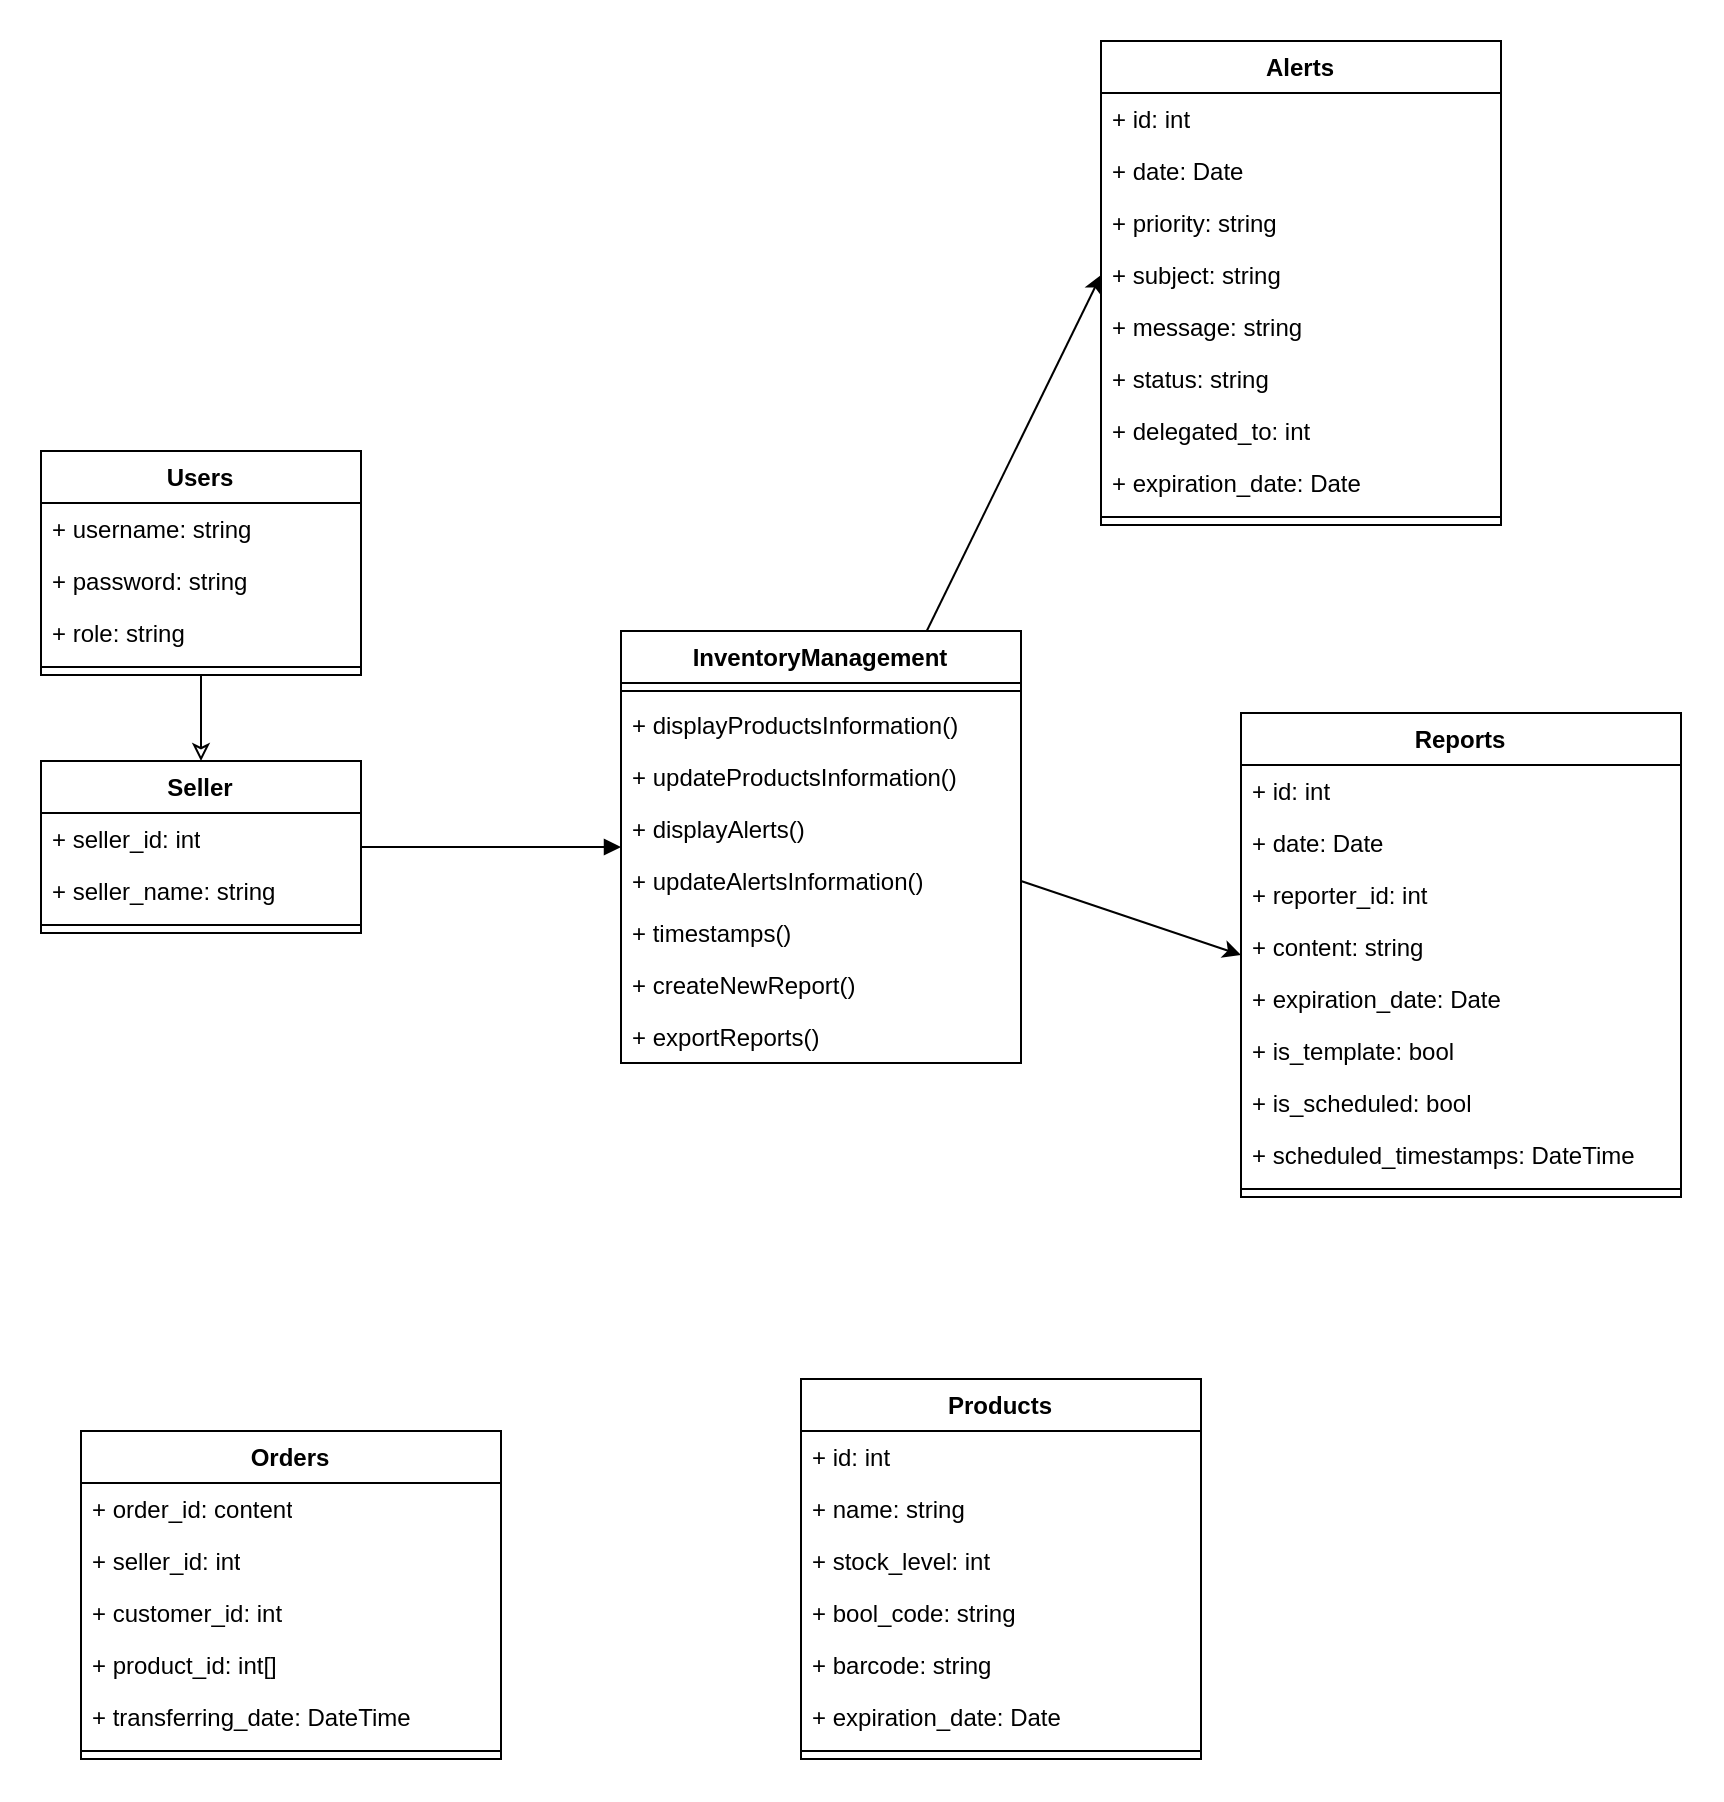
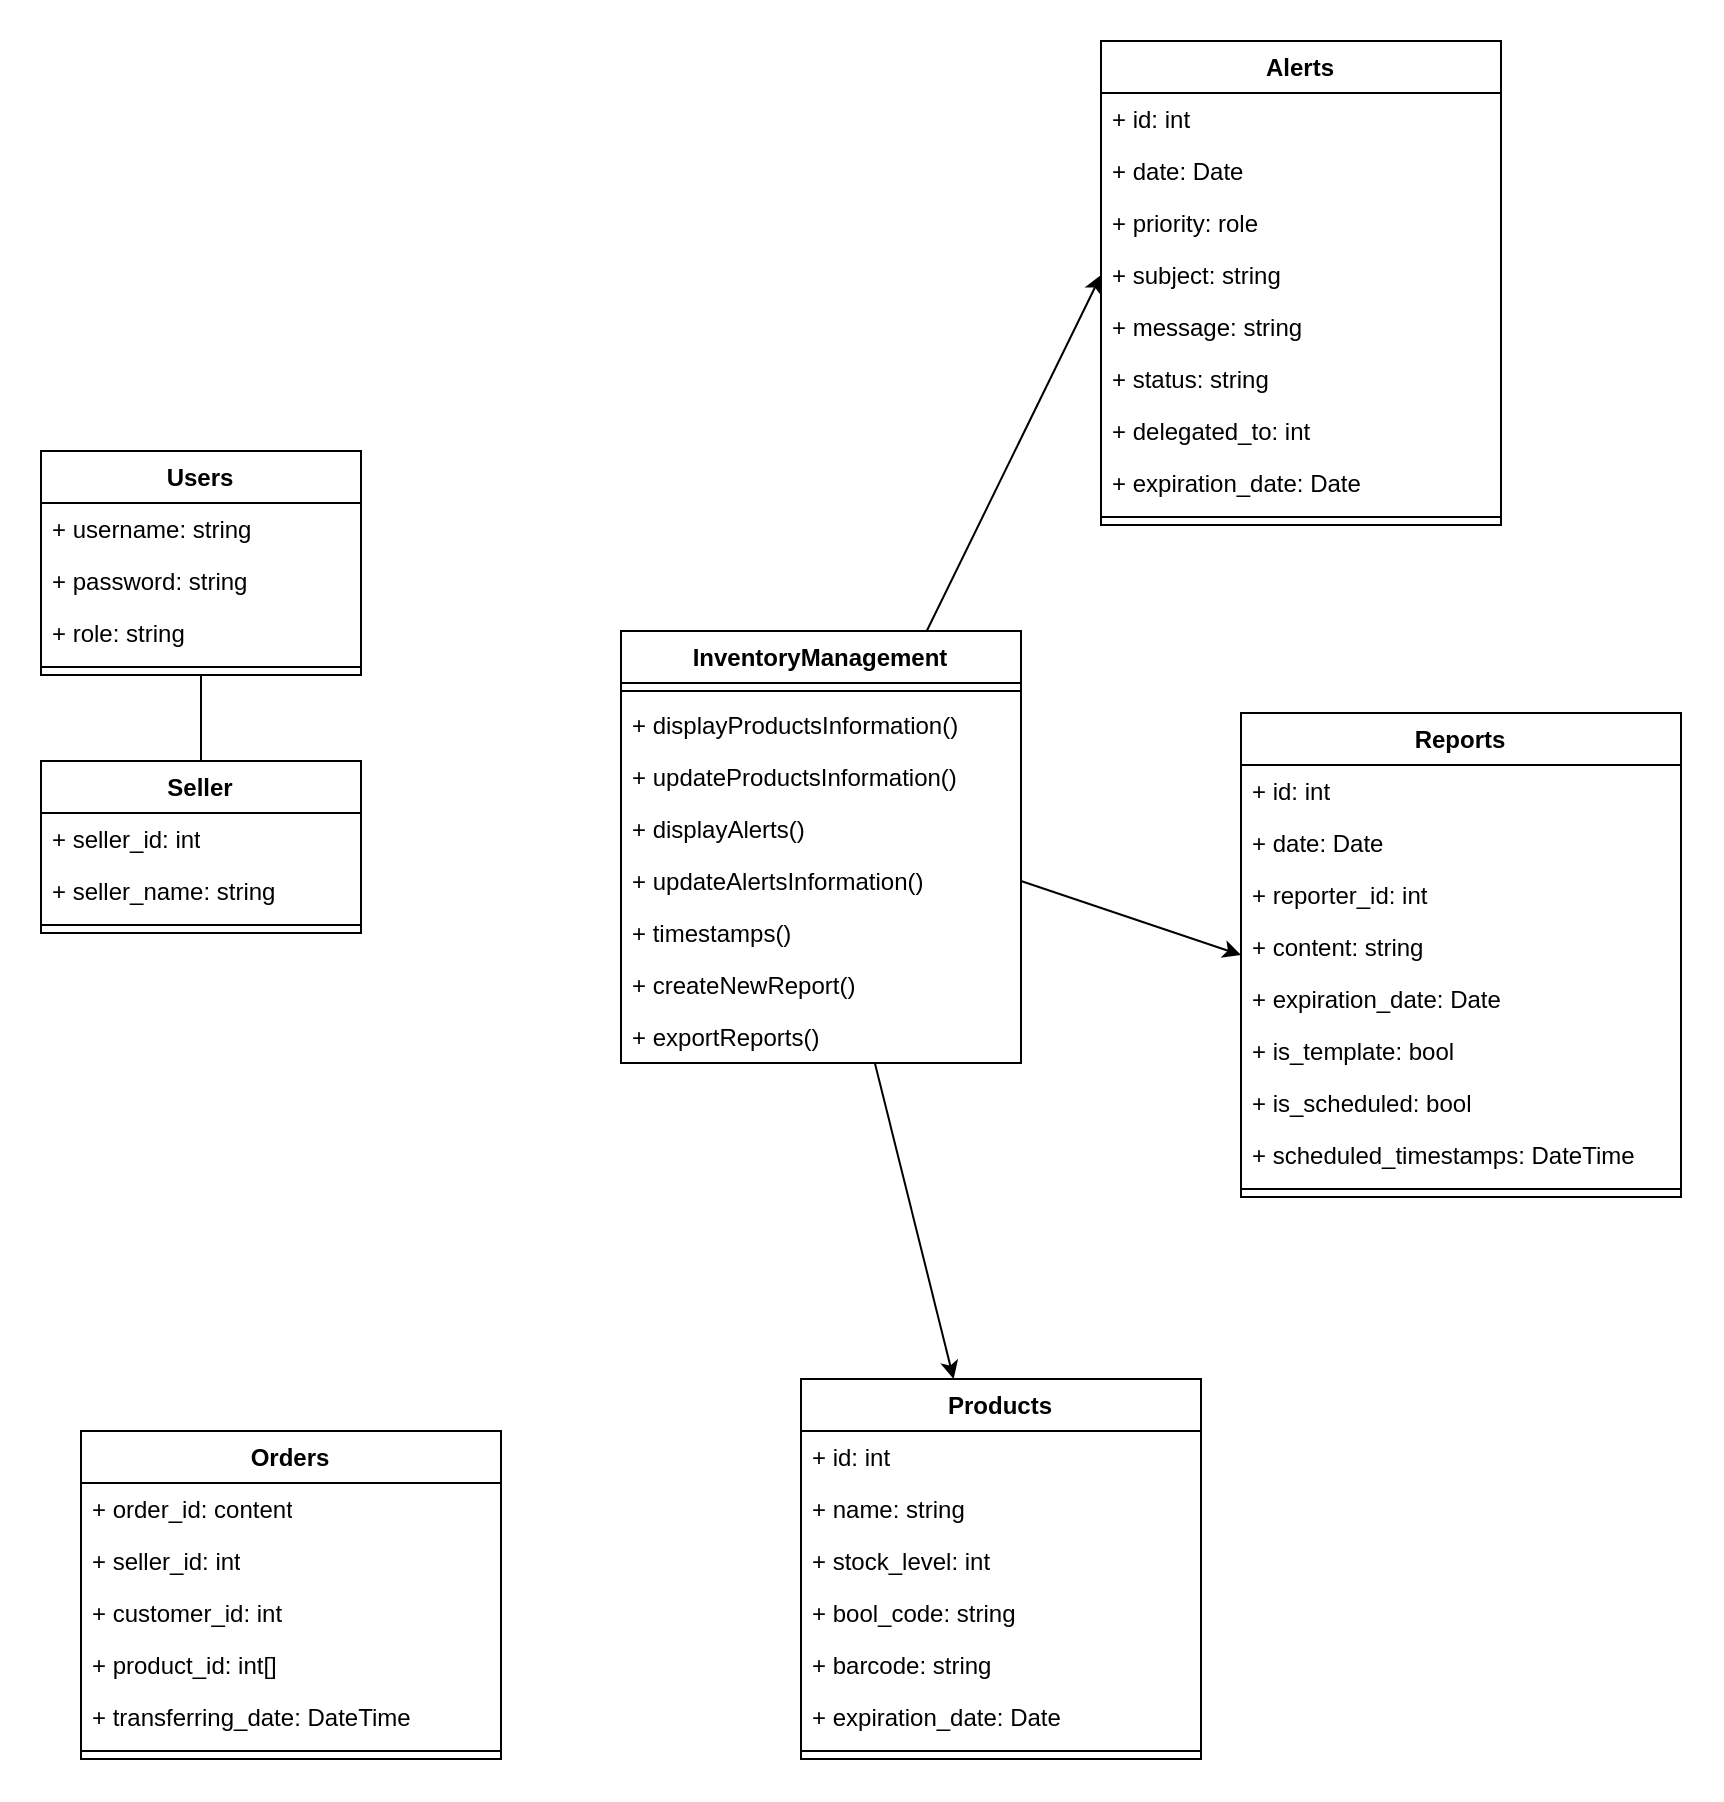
node "+ priority: string": label "+ priority: string" -> "+ priority: role"
edge "Users" -> "Seller": arrowhead classic -> none
edge "Seller" -> "InventoryManagement": removed
edge "InventoryManagement" -> "Products": added
